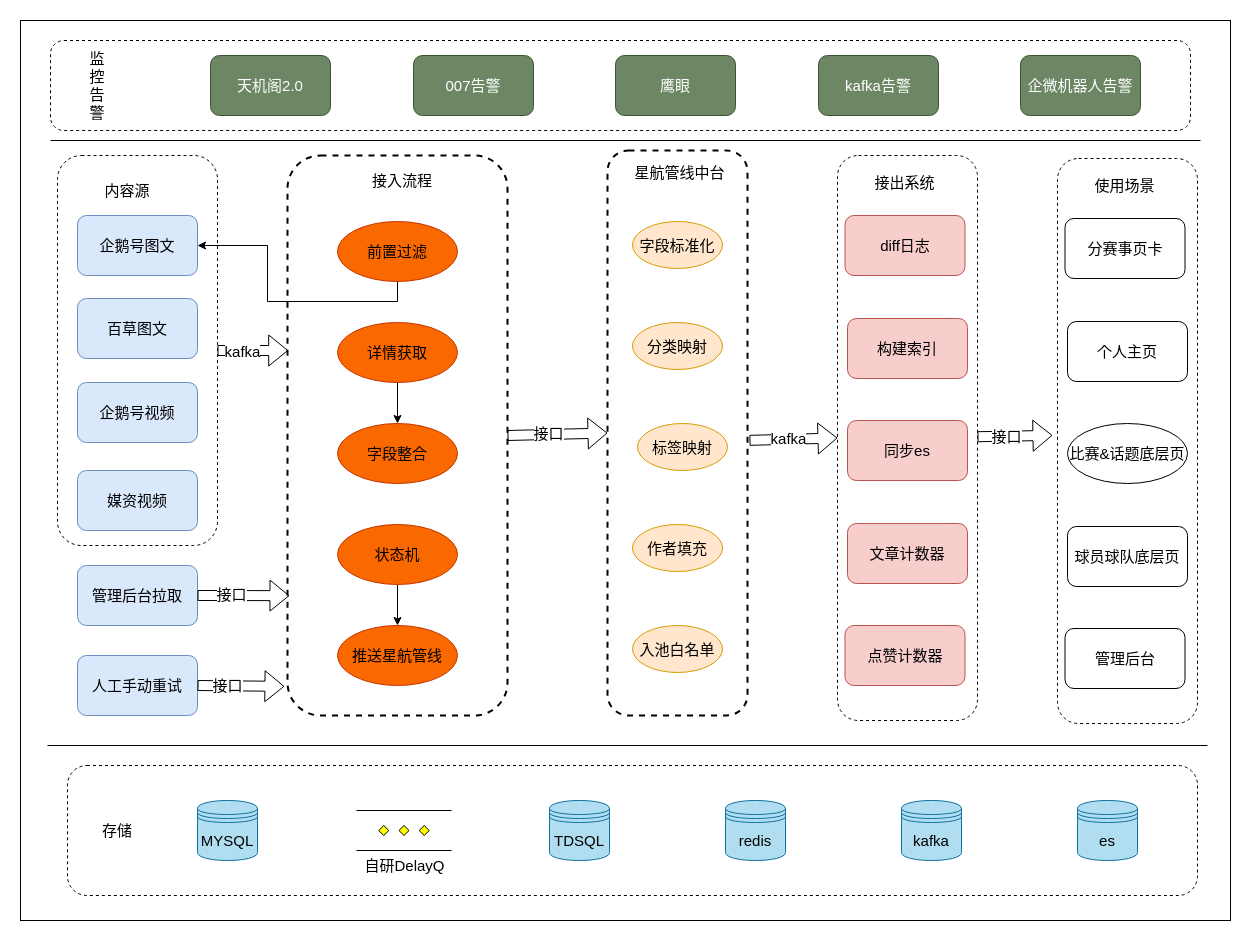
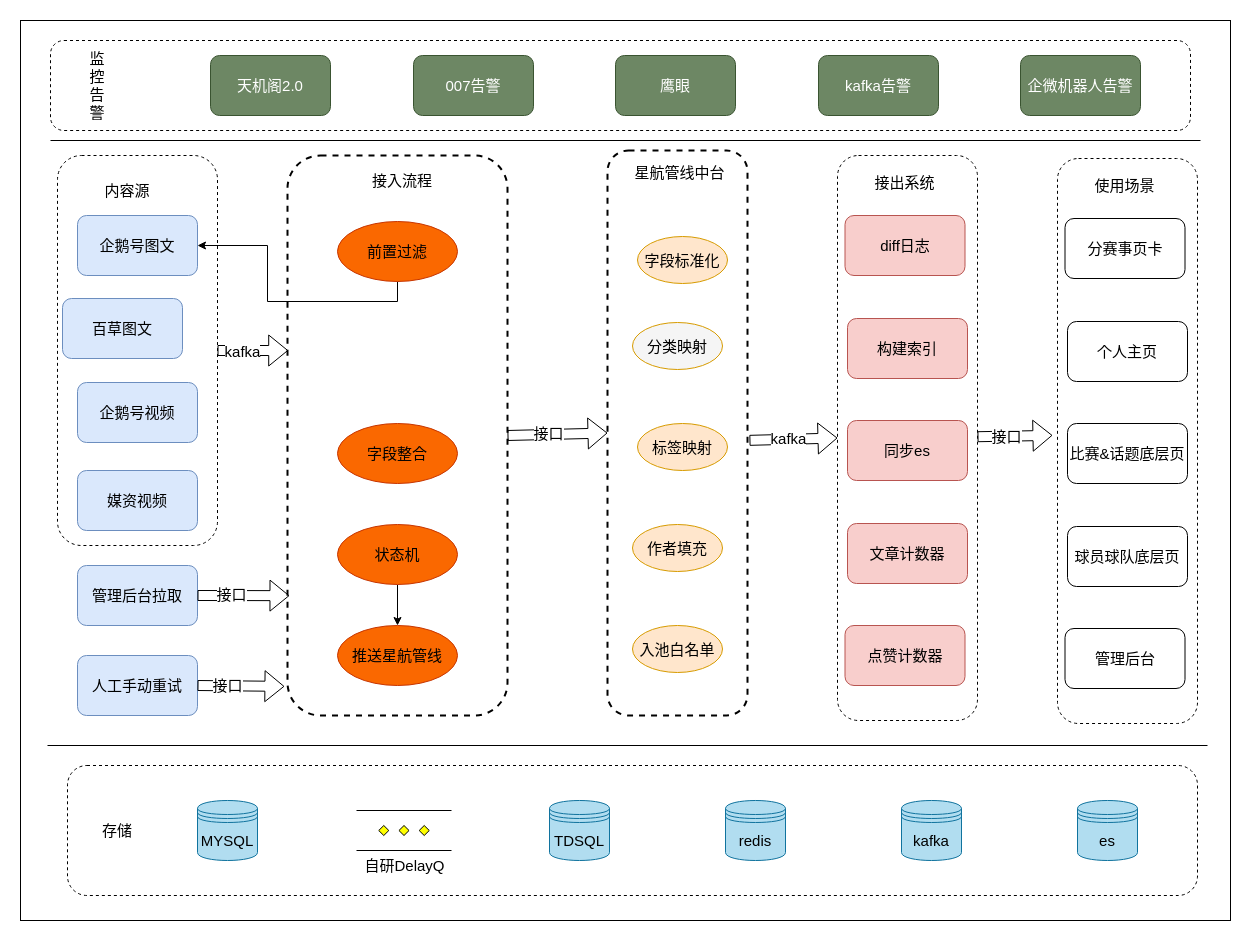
node "字段标准化": moved (678, 245) -> (683, 260)
node "百草图文": moved (138, 329) -> (123, 329)
node "分类映射": fillcolor #ffe6cc -> #f5f5f5
node "详情获取": removed
edge "详情获取" -> "字段整合": removed
node "比赛&话题底层页": shape ellipse -> rounded rectangle
